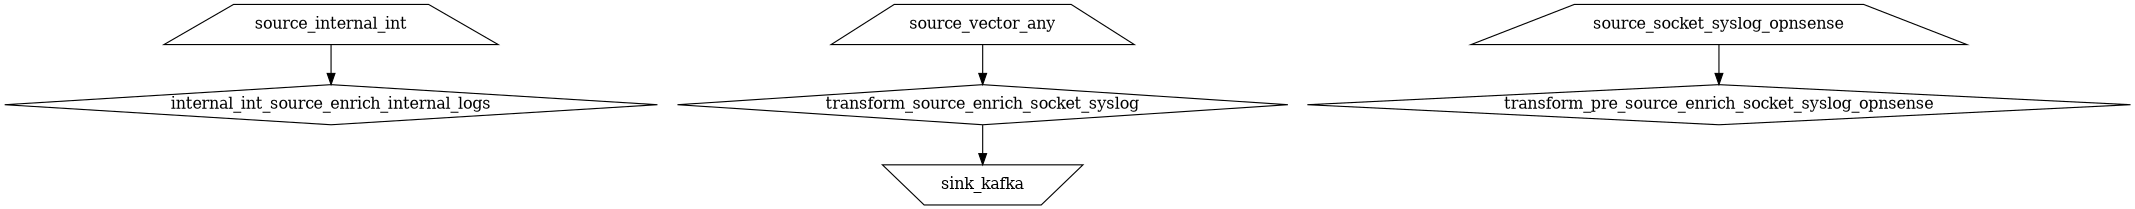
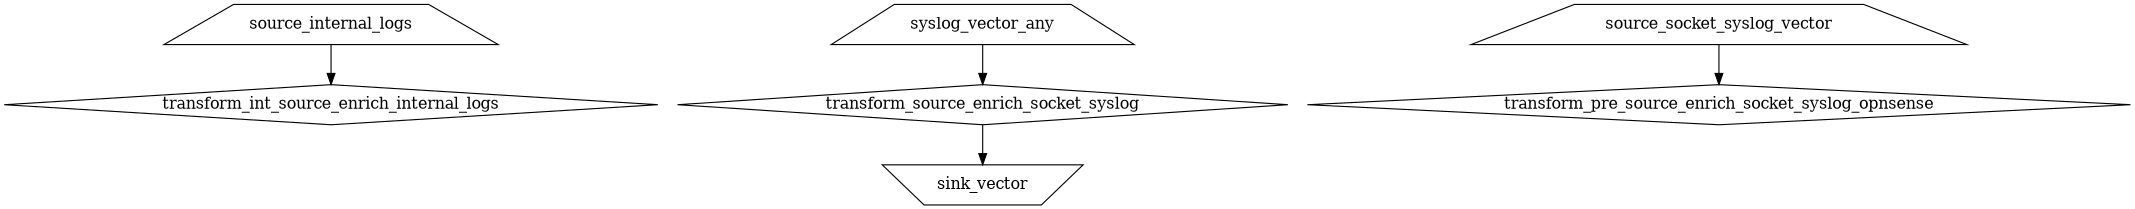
node "source_internal_int": label "source_internal_int" -> "source_internal_logs"
node "source_vector_any": label "source_vector_any" -> "syslog_vector_any"
node "source_socket_syslog_opnsense": label "source_socket_syslog_opnsense" -> "source_socket_syslog_vector"
node "internal_int_source_enrich_internal_logs": label "internal_int_source_enrich_internal_logs" -> "transform_int_source_enrich_internal_logs"
node "sink_kafka": label "sink_kafka" -> "sink_vector"
